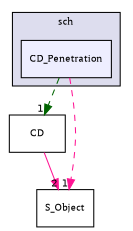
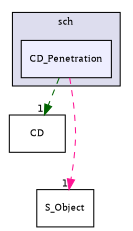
edge "CD" -> "S_Object": removed
